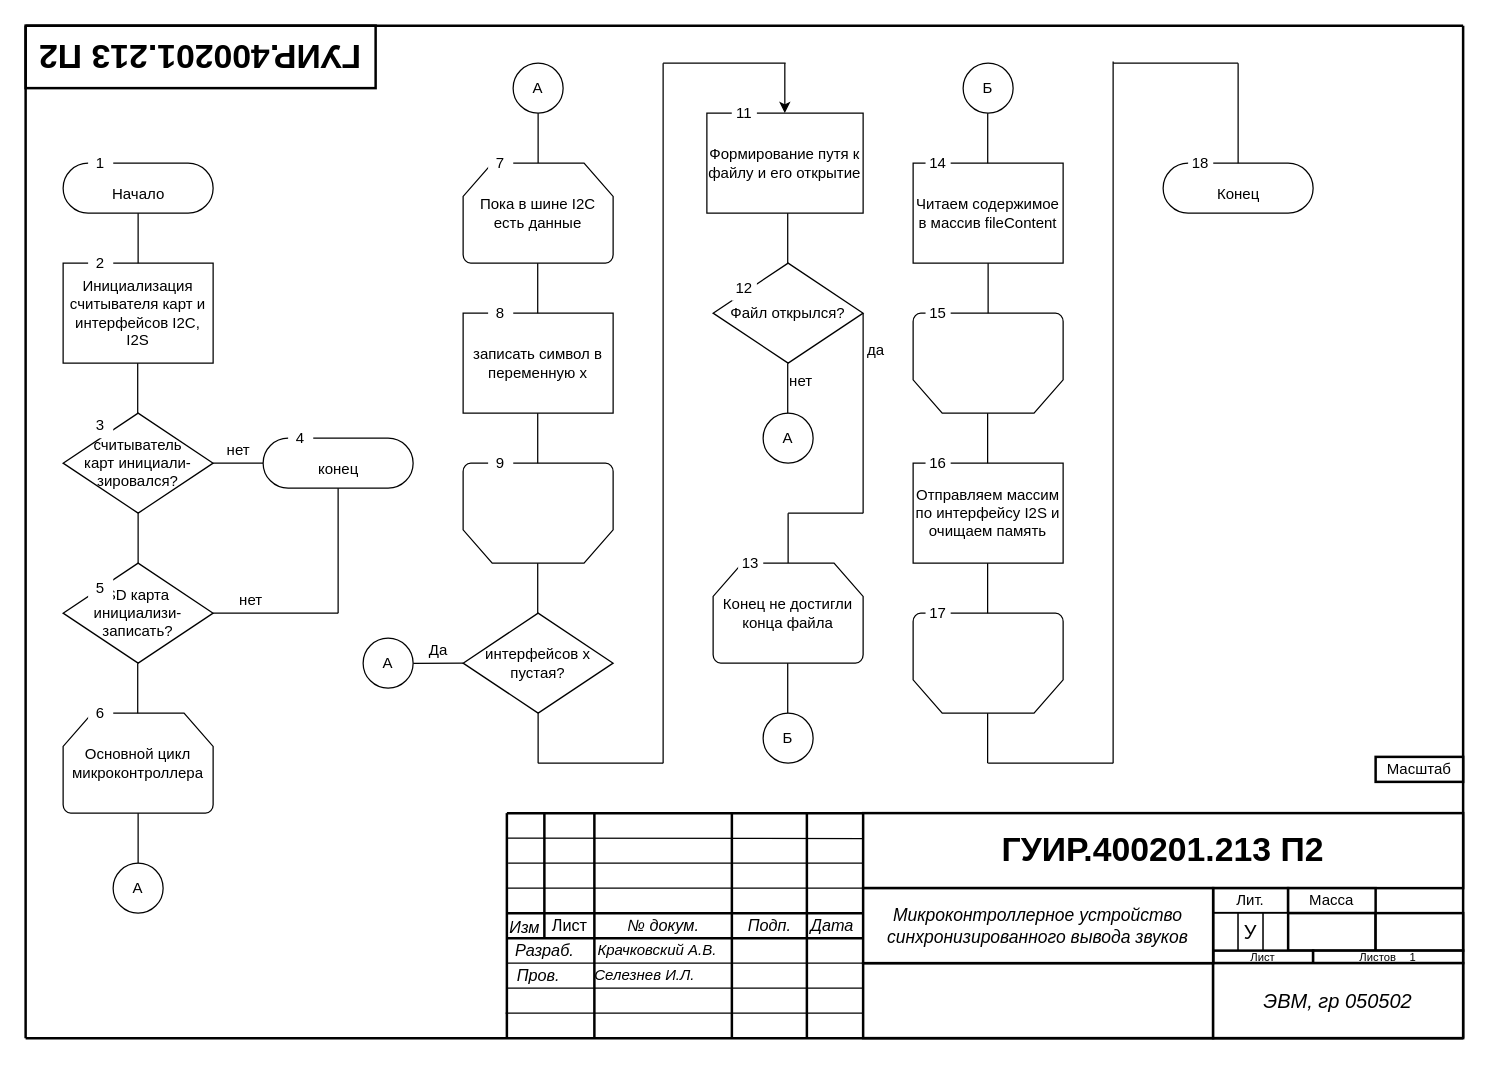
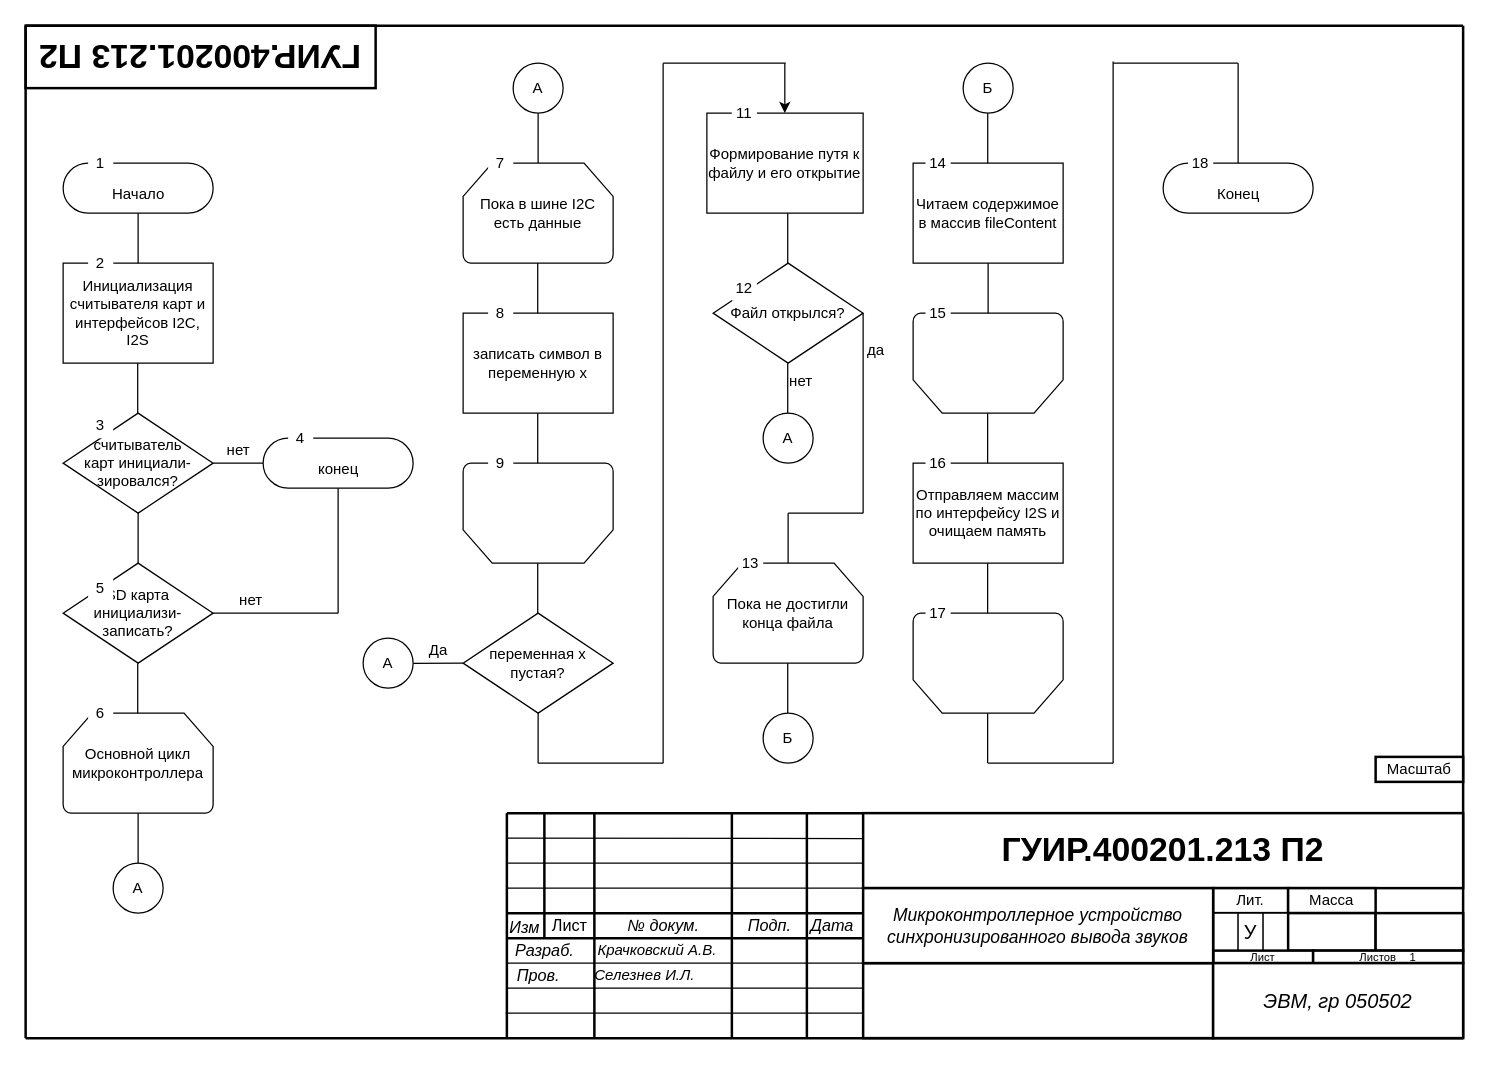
node "Конец не достигли конца файла": label "Конец не достигли конца файла" -> "Пока не достигли конца файла"
node "интерфейсов x пустая?": label "интерфейсов x пустая?" -> "переменная x пустая?"
